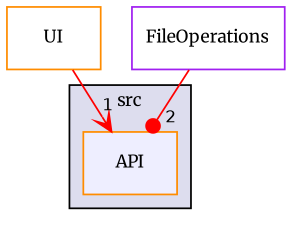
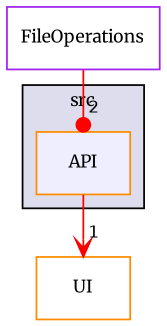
edge "UI" -> "API": reversed
